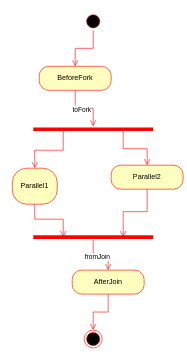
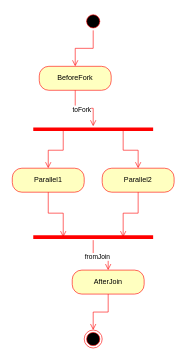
node "Parallel2": moved (147, 177) -> (138, 180)
node "Parallel1": size 45x36 -> 72x24
